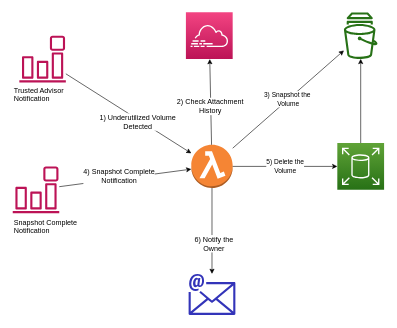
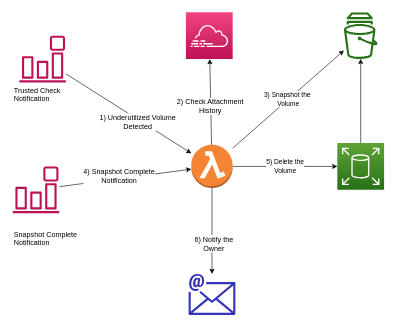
node "Trusted Advisor Notification": label "Trusted Advisor Notification" -> "Trusted Check Notification"
node "Snapshot Complete Notification": moved (49, 229) -> (49, 241)
